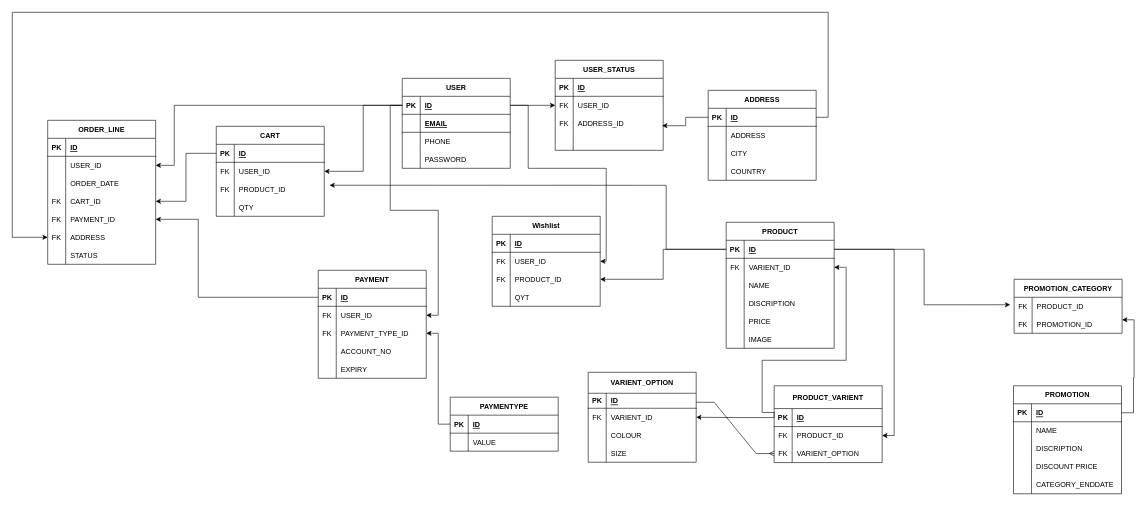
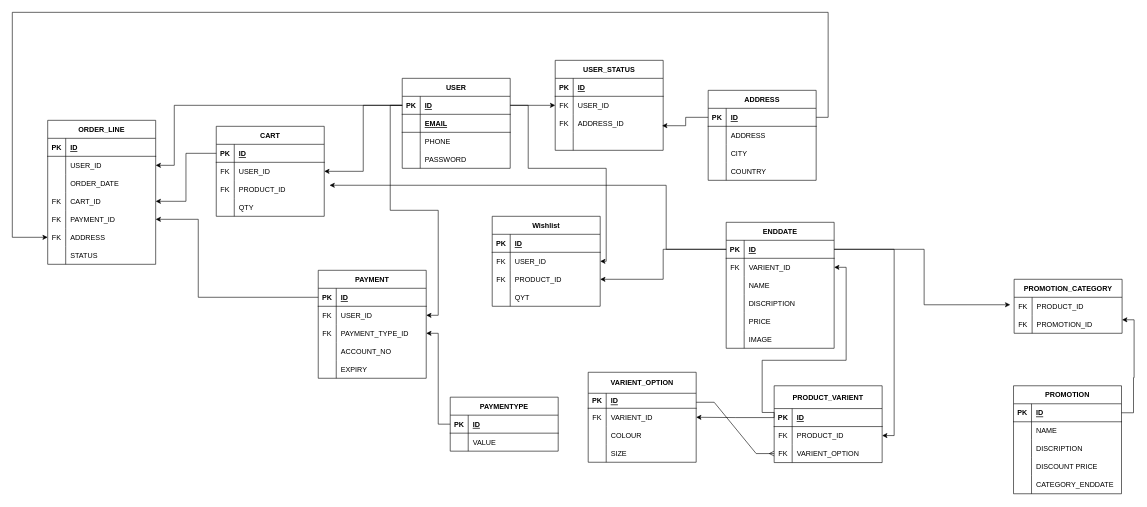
node "PRODUCT": label "PRODUCT" -> "ENDDATE"
